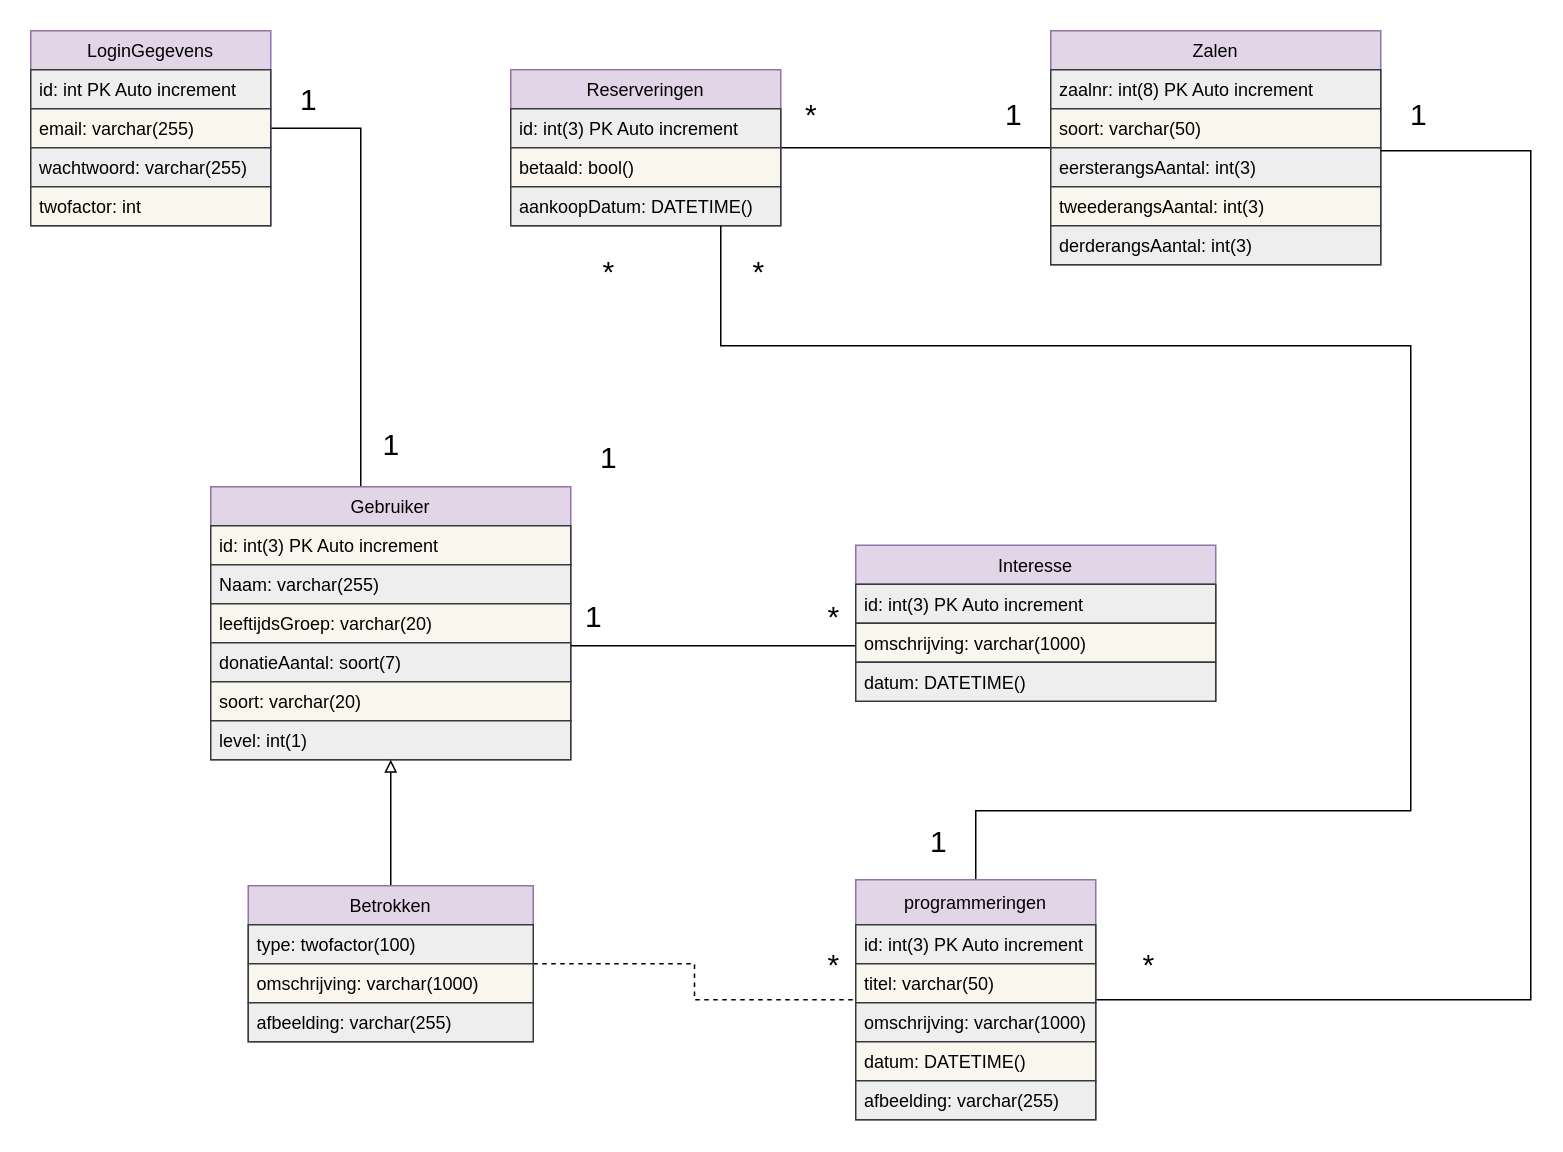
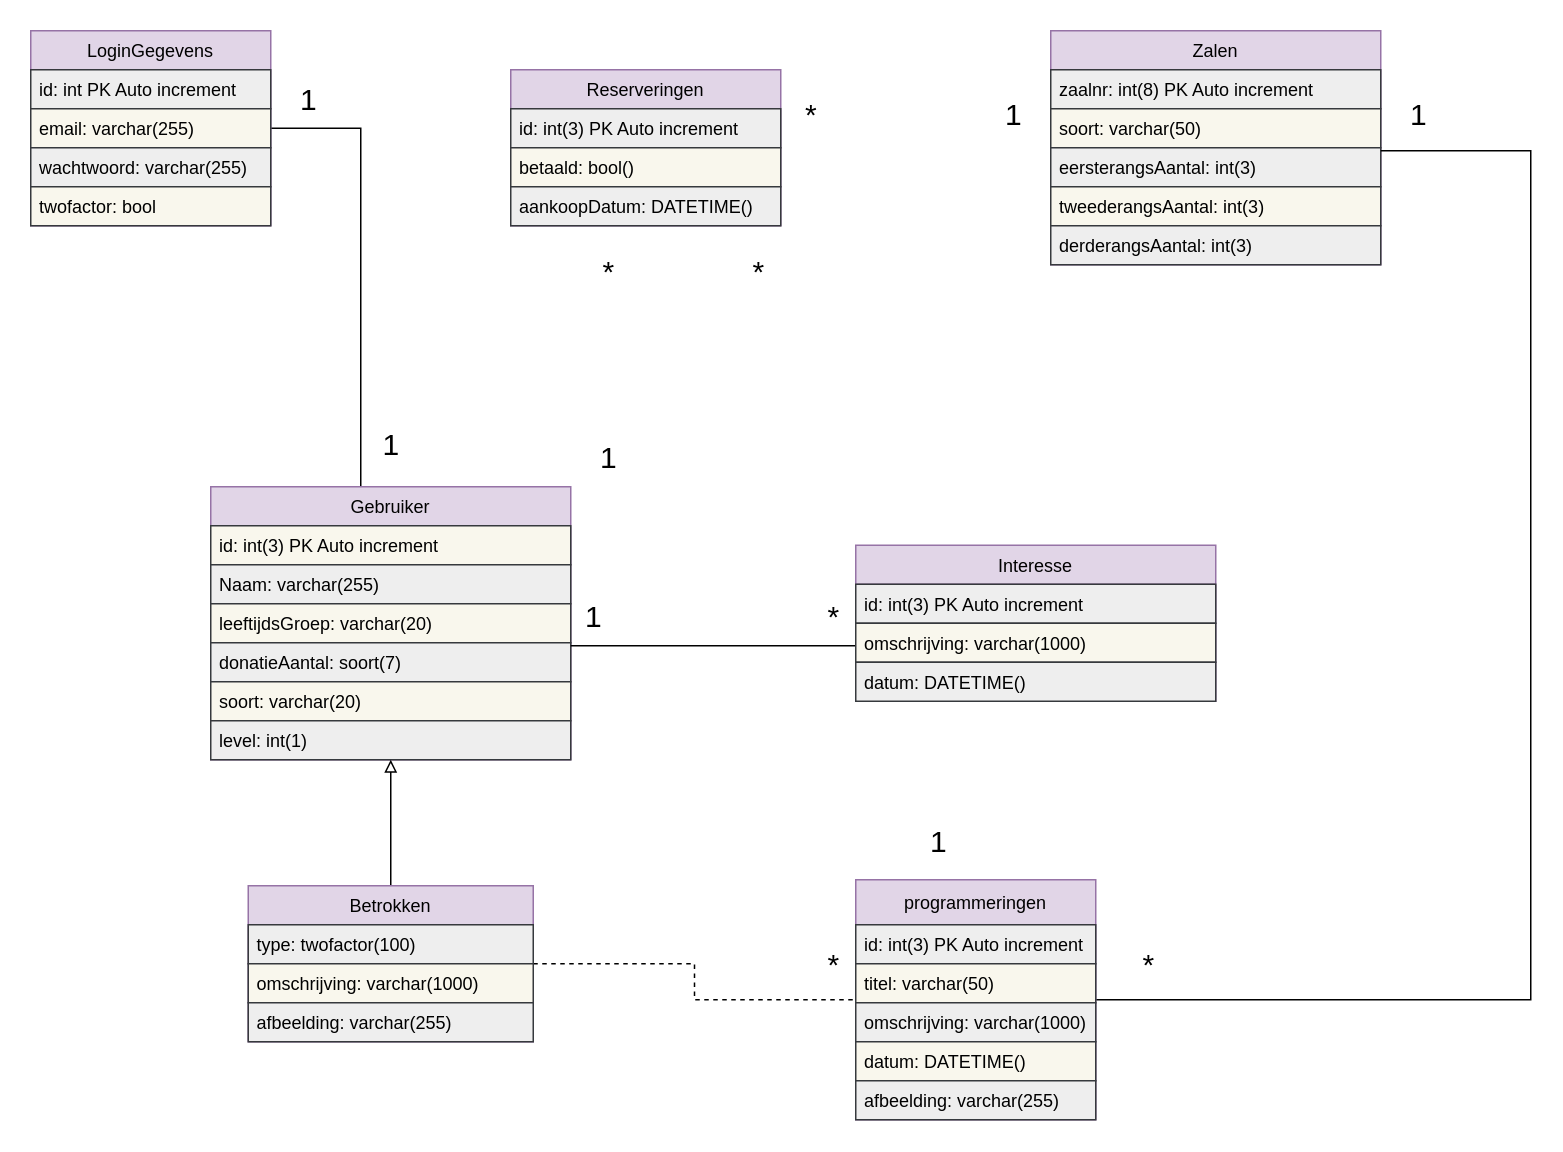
edge "Reserveringen" -- "Zalen": removed
node "twofactor: int": label "twofactor: int" -> "twofactor: bool"
edge "Reserveringen" -- "programmeringen": removed
